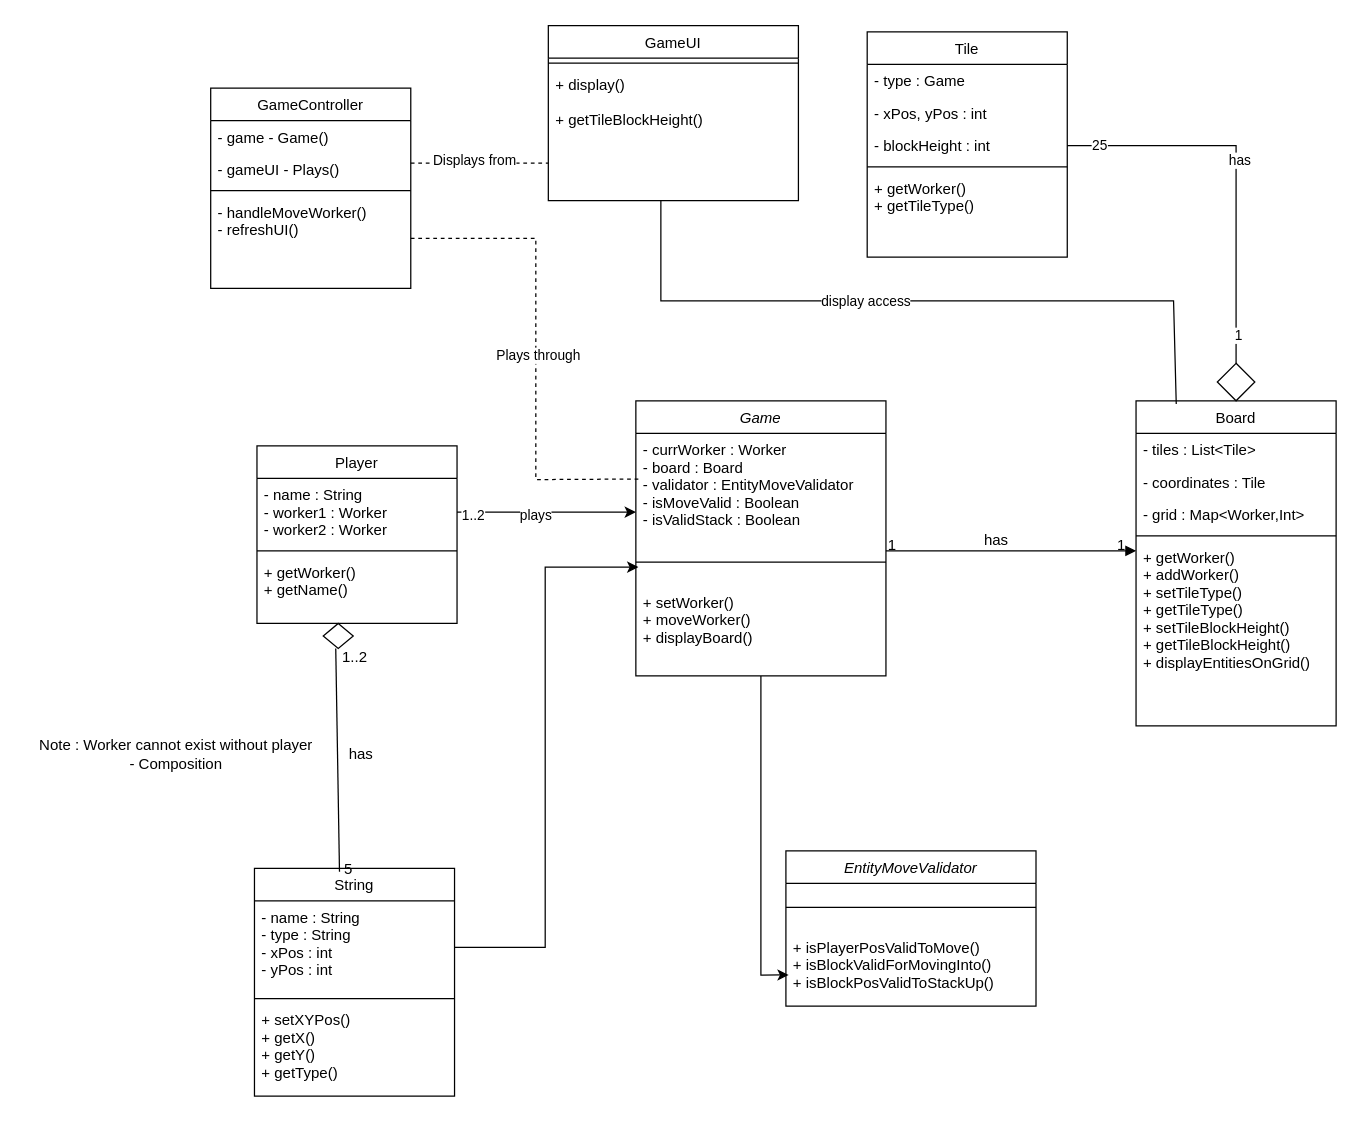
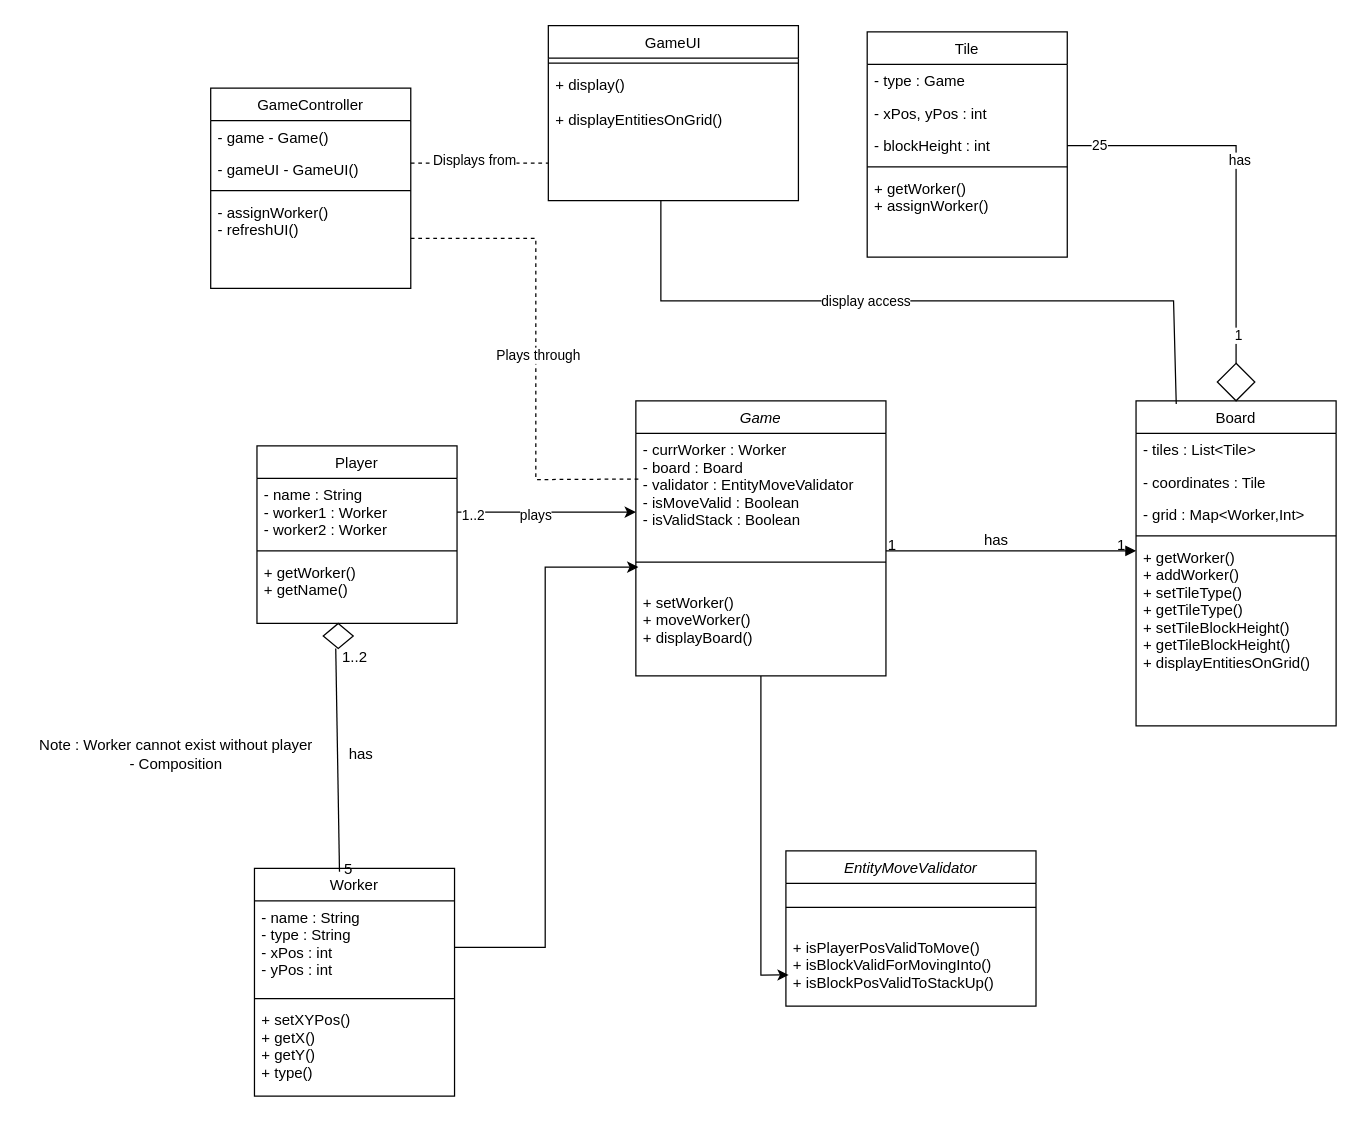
node "+ display() + getTileBlockHeight()": label "+ display() + getTileBlockHeight()" -> "+ display() + displayEntitiesOnGrid()"
node "- gameUI - Plays()": label "- gameUI - Plays()" -> "- gameUI - GameUI()"
node "+ getWorker() + getTileType()": label "+ getWorker() + getTileType()" -> "+ getWorker() + assignWorker()"
node "- handleMoveWorker() - refreshUI()": label "- handleMoveWorker() - refreshUI()" -> "- assignWorker() - refreshUI()"
node "String": label "String" -> "Worker"
node "+ setXYPos() + getX() + getY() + getType()": label "+ setXYPos() + getX() + getY() + getType()" -> "+ setXYPos() + getX() + getY() + type()"
